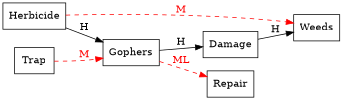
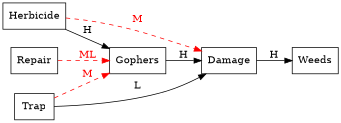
edge "Herbicide" -> "Weeds": now "Herbicide" -> "Damage"
edge "Gophers" -> "Repair": reversed
edge "Trap" -> "Damage": added, label "L"
